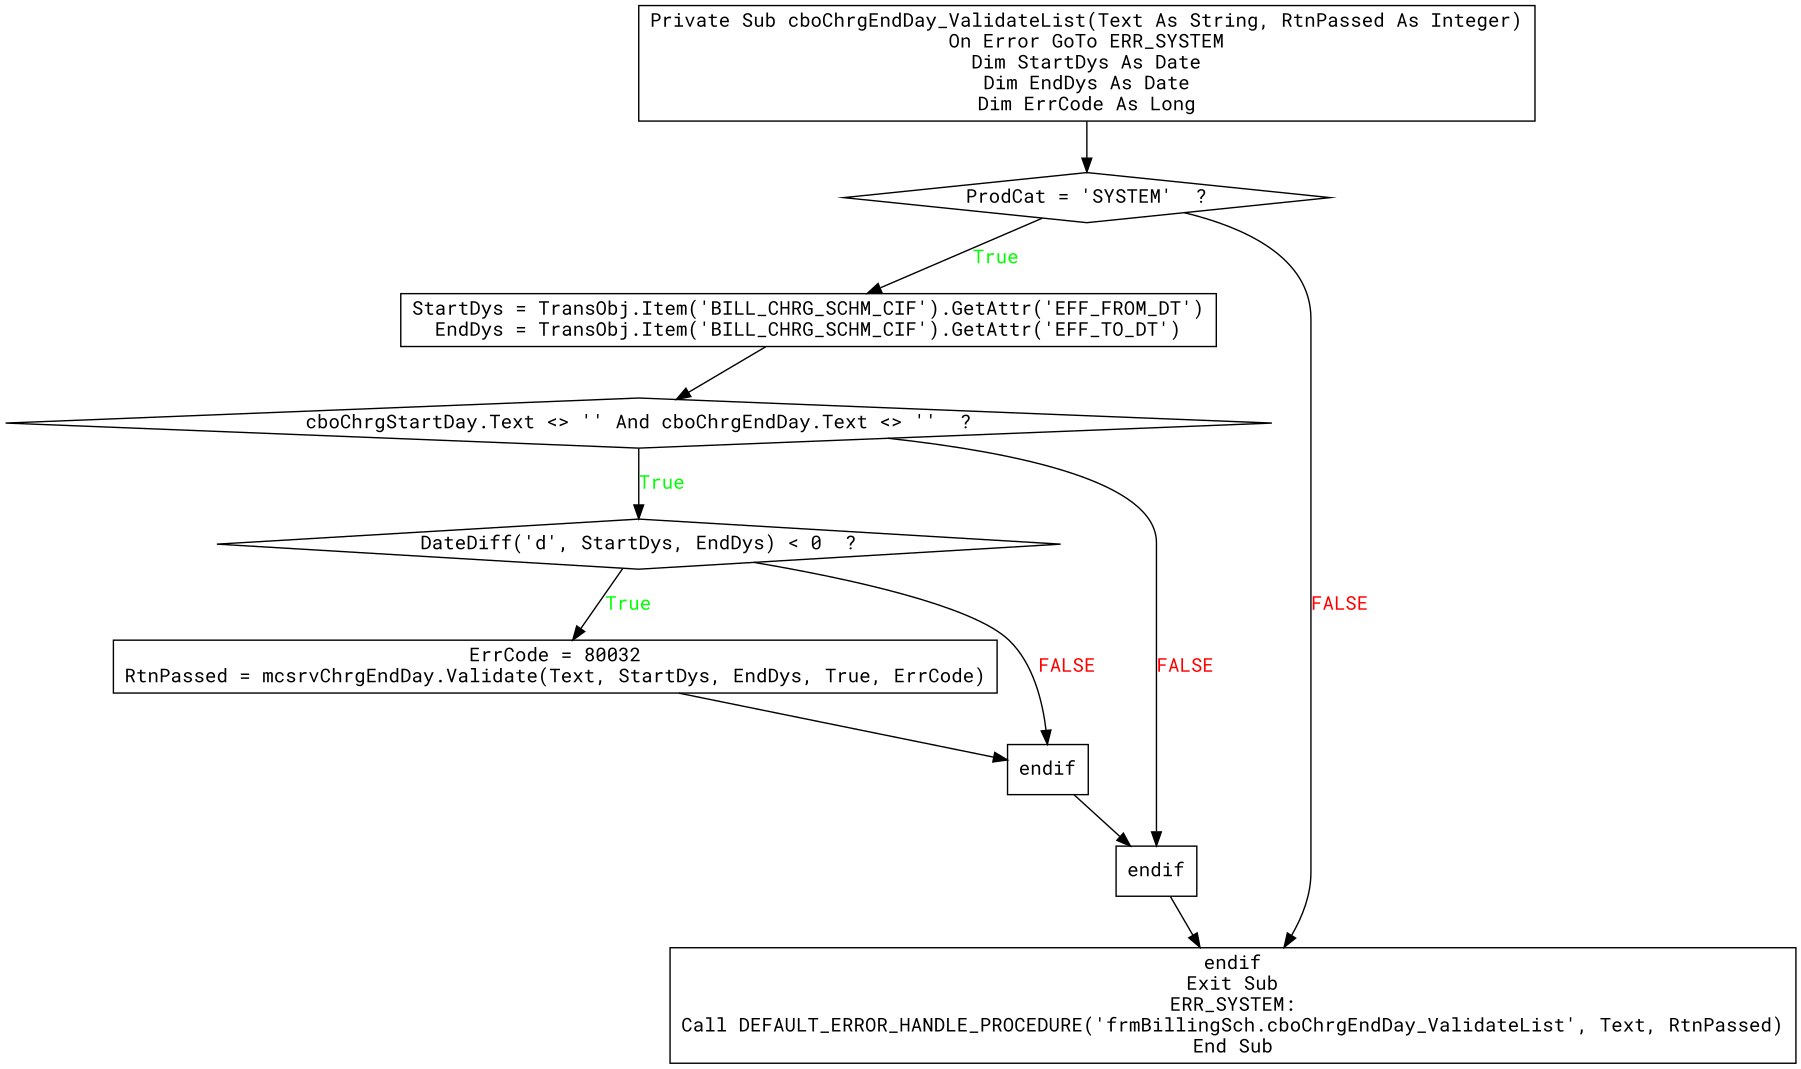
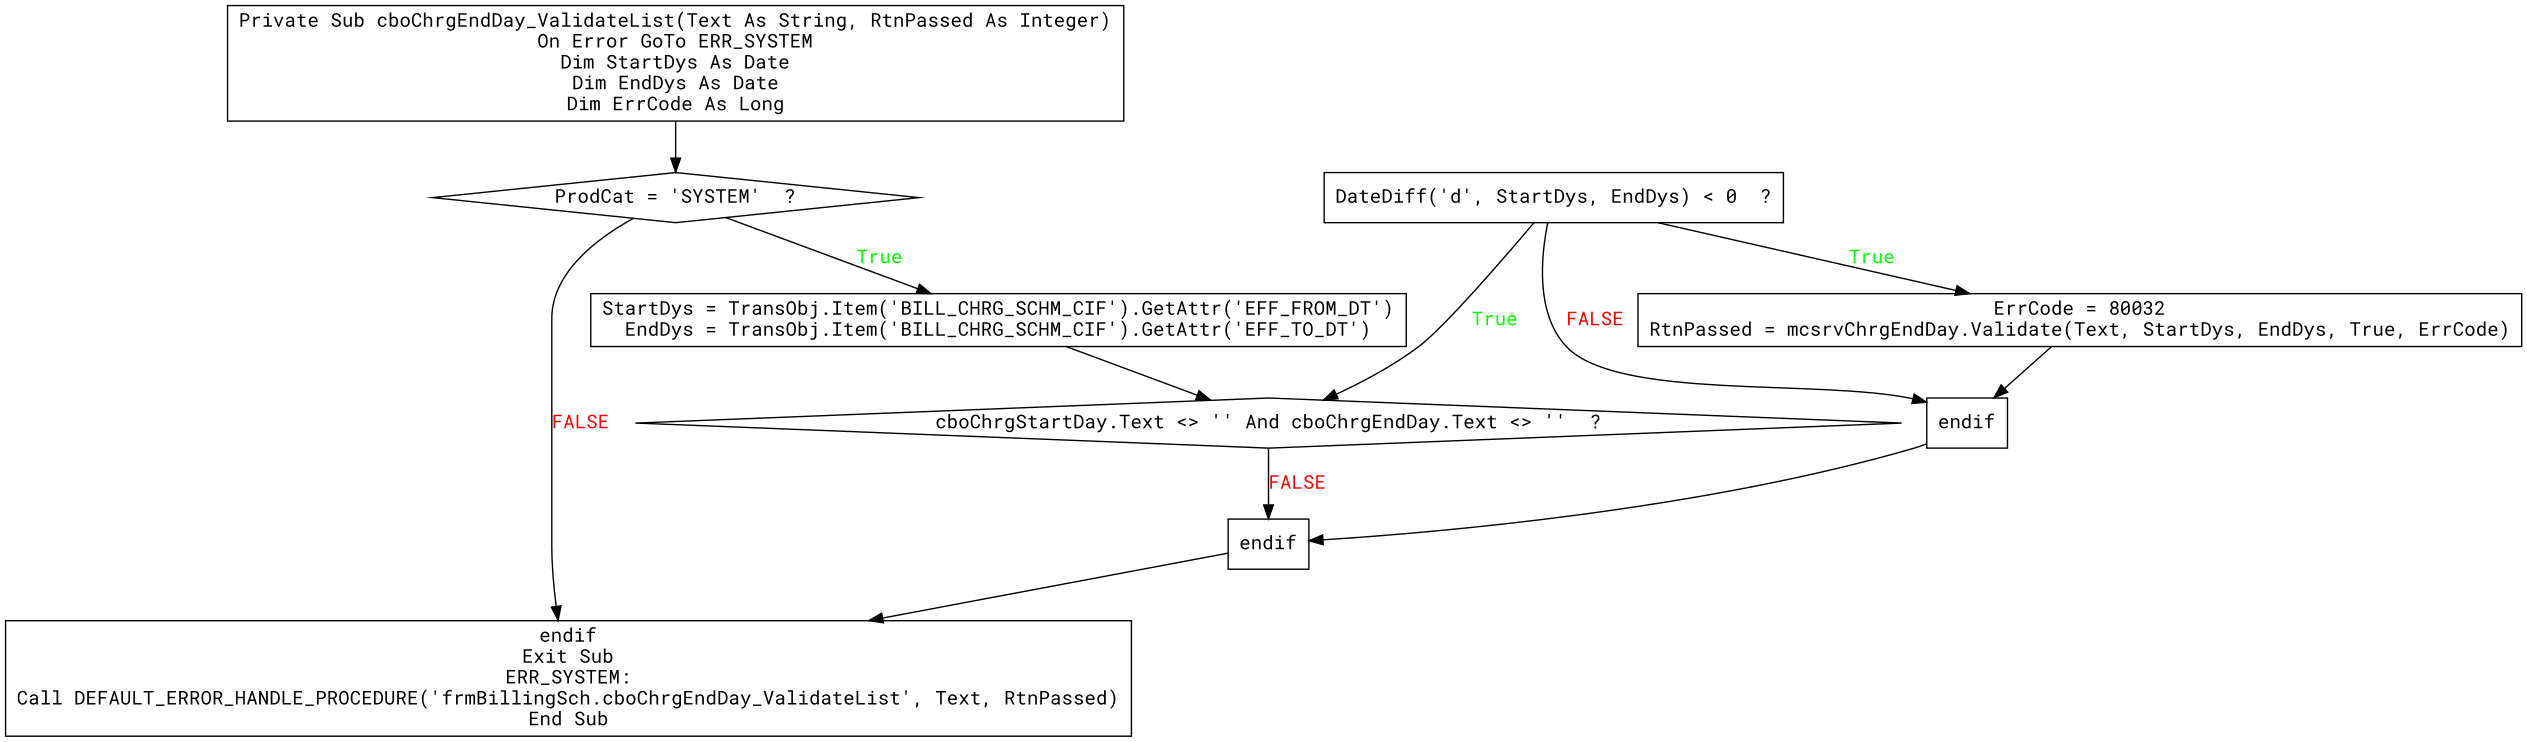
edge "cboChrgStartDay.Text <> '' And cboChrgEndDay.Text <> ''  ?" -> "DateDiff('d', StartDys, EndDys) < 0  ?": reversed
node "DateDiff('d', StartDys, EndDys) < 0  ?": shape diamond -> box
